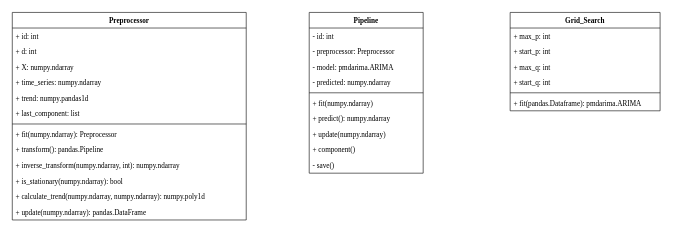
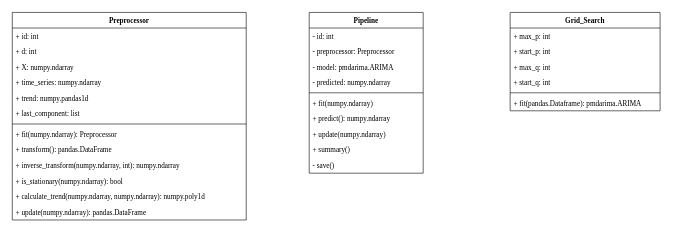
node "+ transform(): pandas.Pipeline": label "+ transform(): pandas.Pipeline" -> "+ transform(): pandas.DataFrame"
node "+ component()": label "+ component()" -> "+ summary()"
